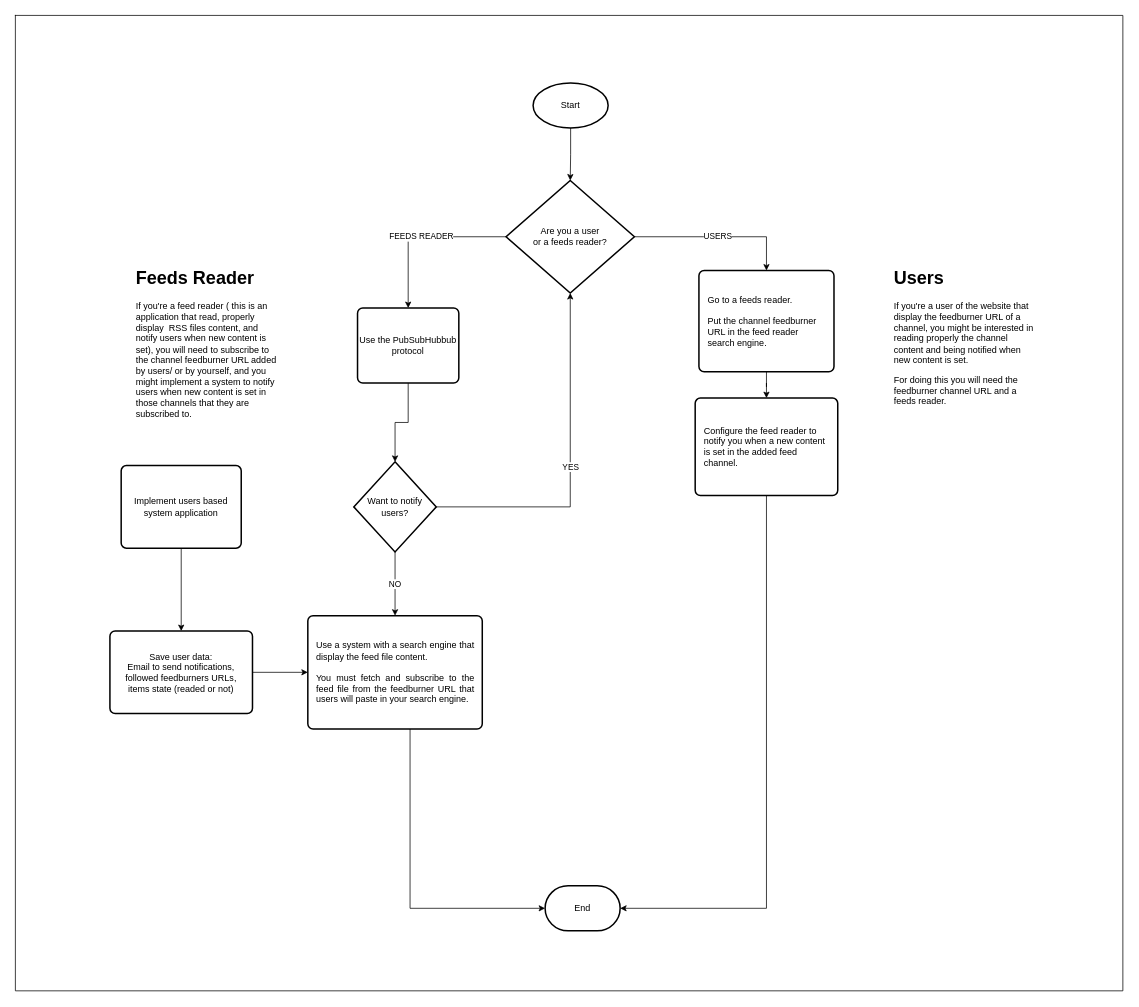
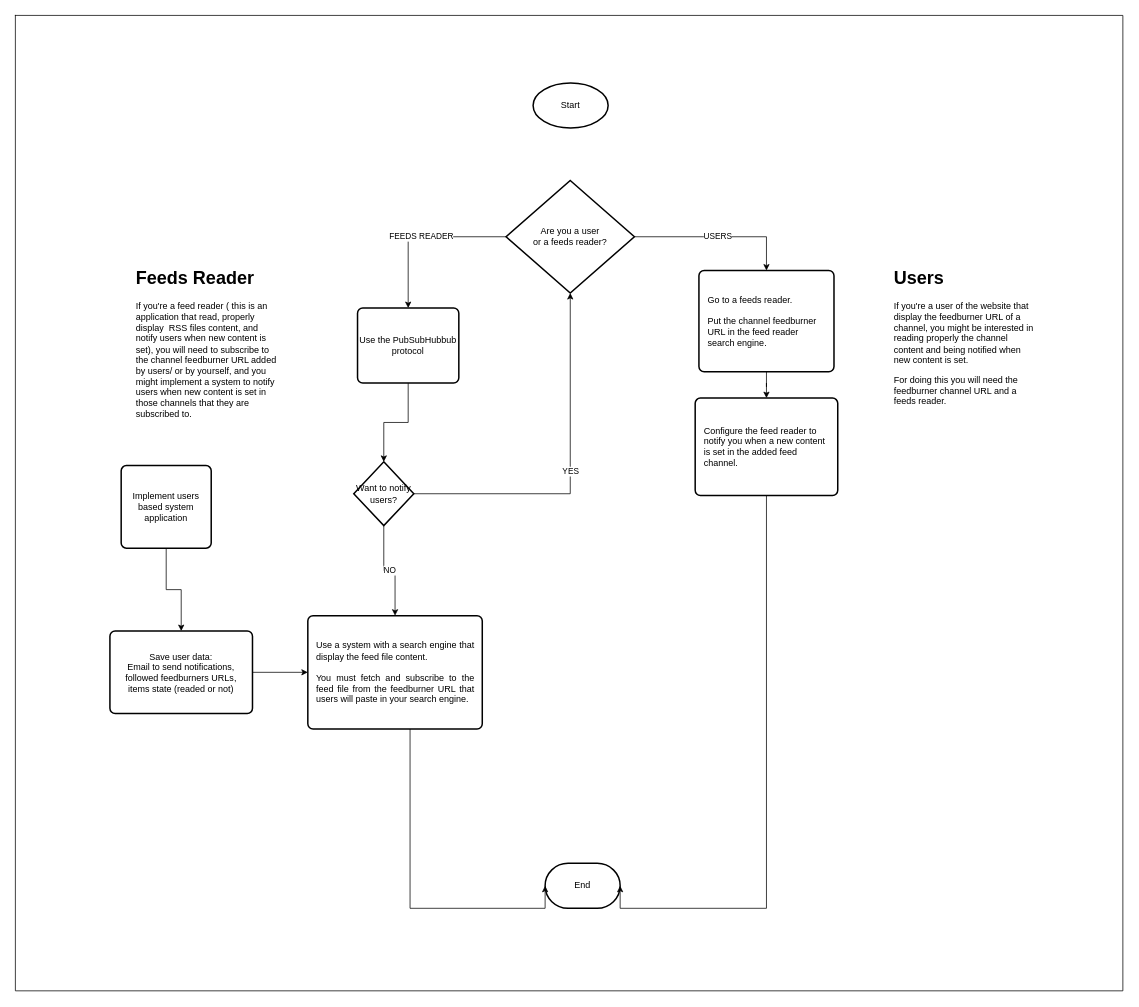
edge "Start" -> "Are you a user or a feeds reader?": removed
node "Implement users based system application": size 120x83 -> 90x83
node "Want to notify users?": size 83x90 -> 60x64
node "End": moved (582, 908) -> (582, 885)
